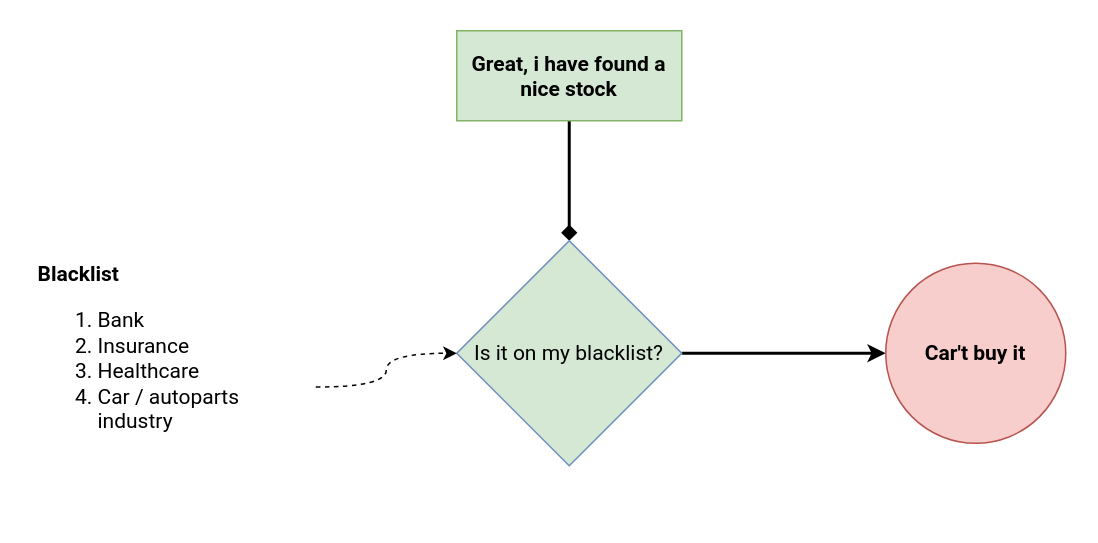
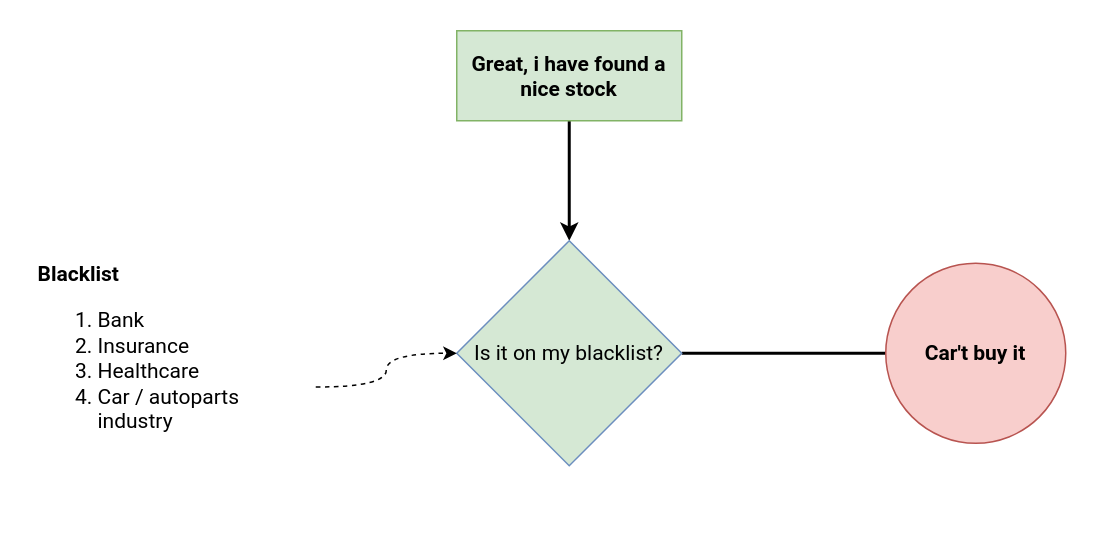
edge "Great, i have found a nice stock" -> "Is it on my blacklist?": arrowhead diamond -> classic
edge "Is it on my blacklist?" -> "Car't buy it": arrowhead classic -> none
